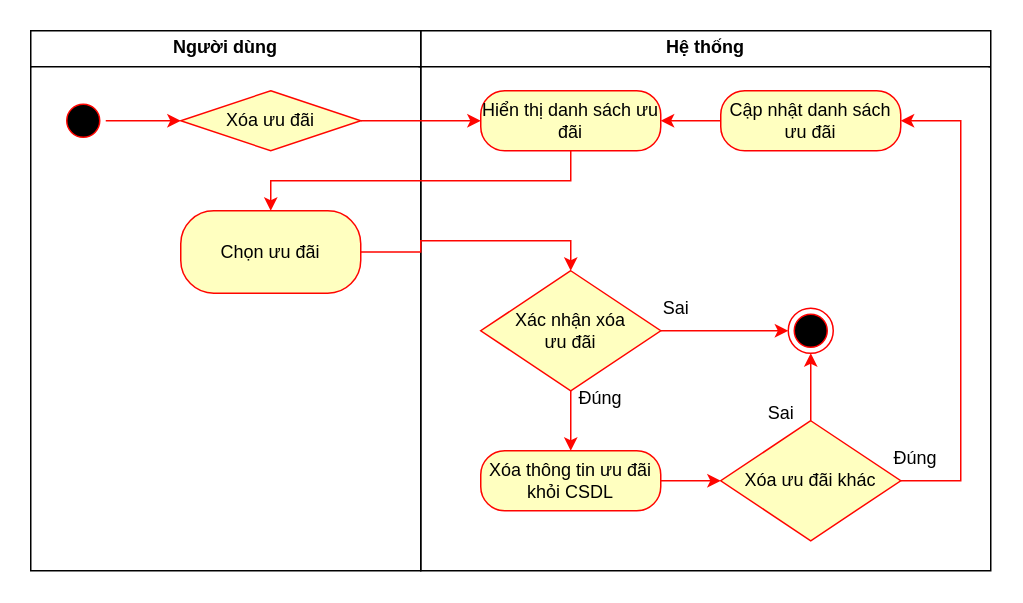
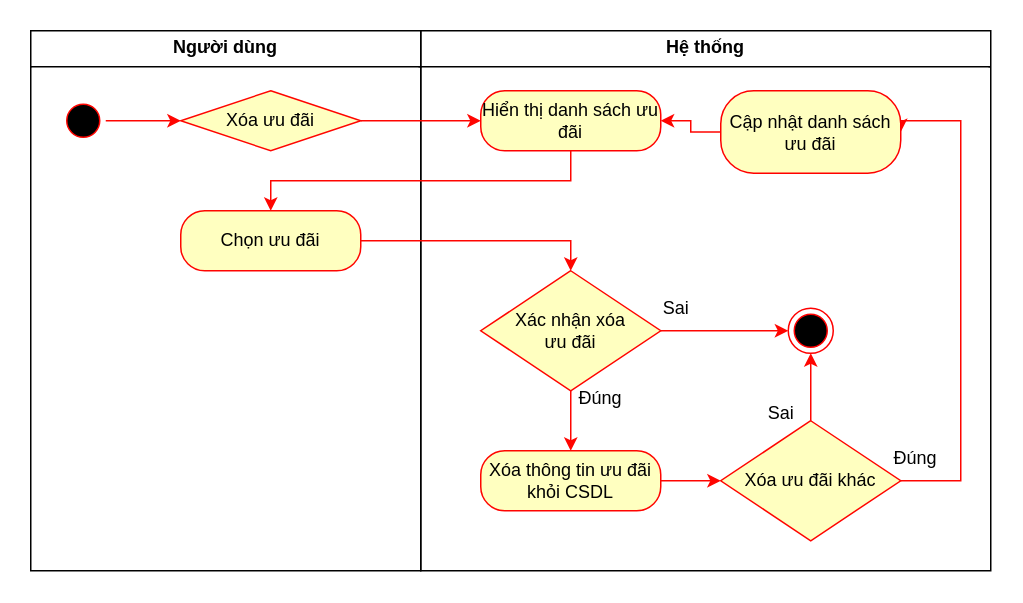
node "Cập nhật danh sách ưu đãi": size 180x60 -> 180x83
node "Chọn ưu đãi": size 180x83 -> 180x60
